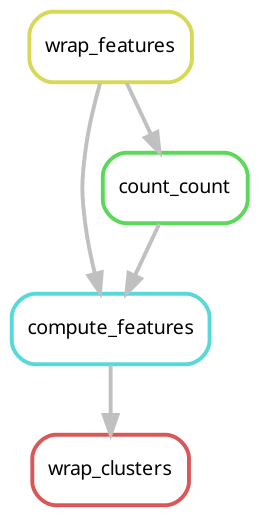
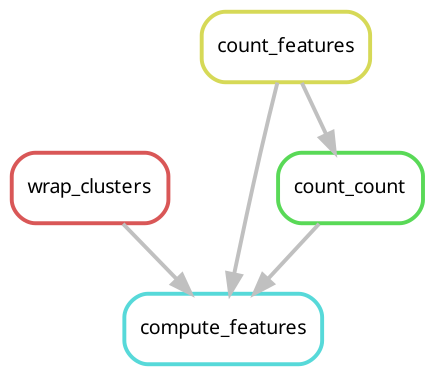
node "wrap_features": label "wrap_features" -> "count_features"
edge "compute_features" -> "wrap_clusters": reversed
